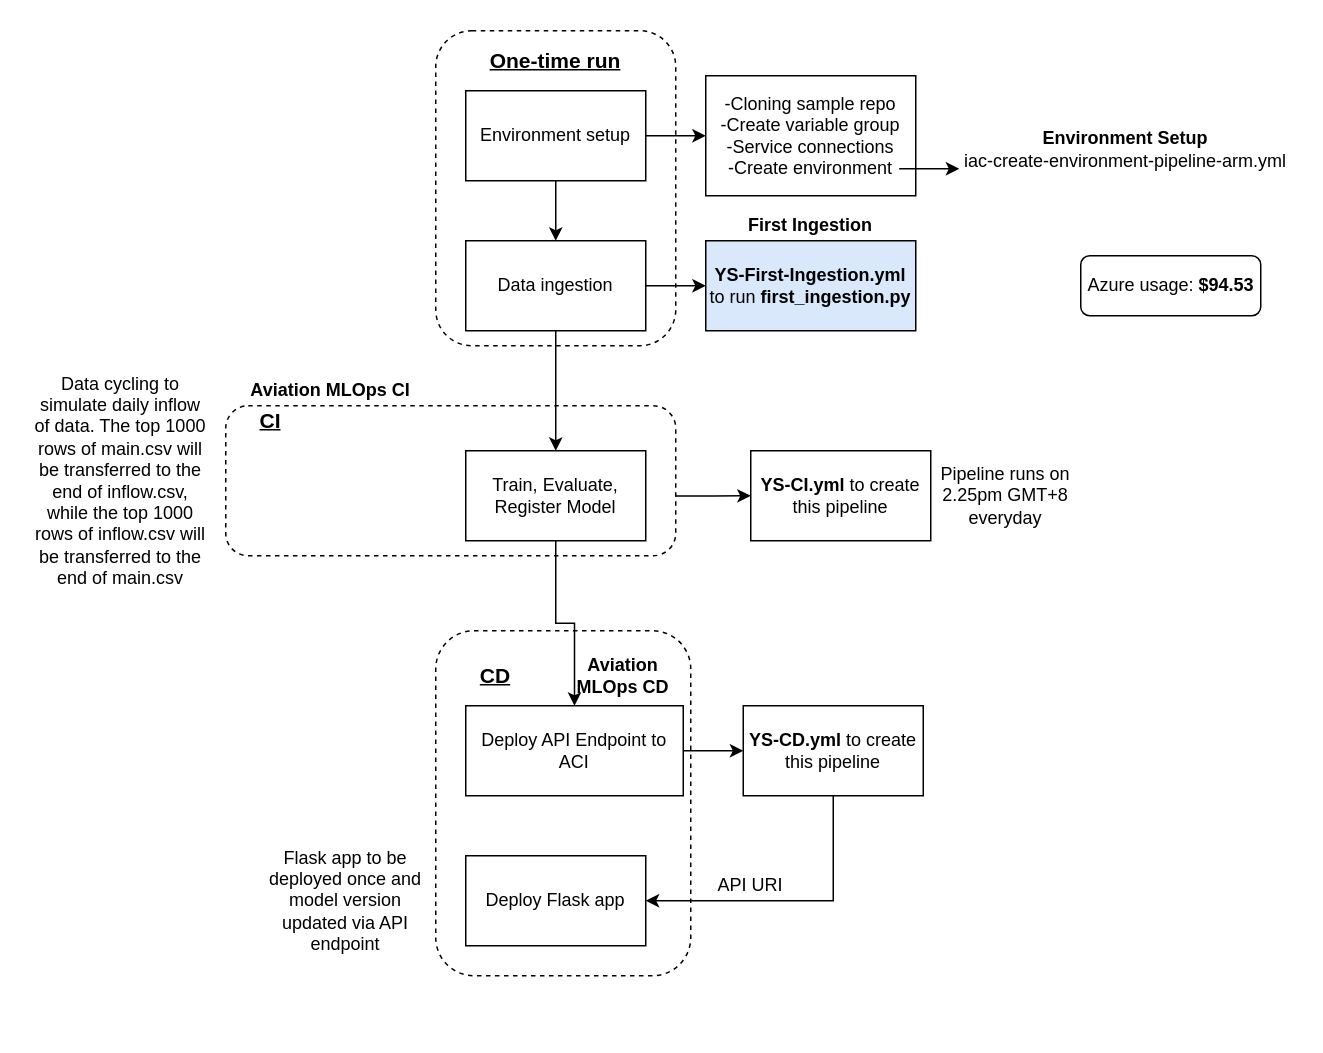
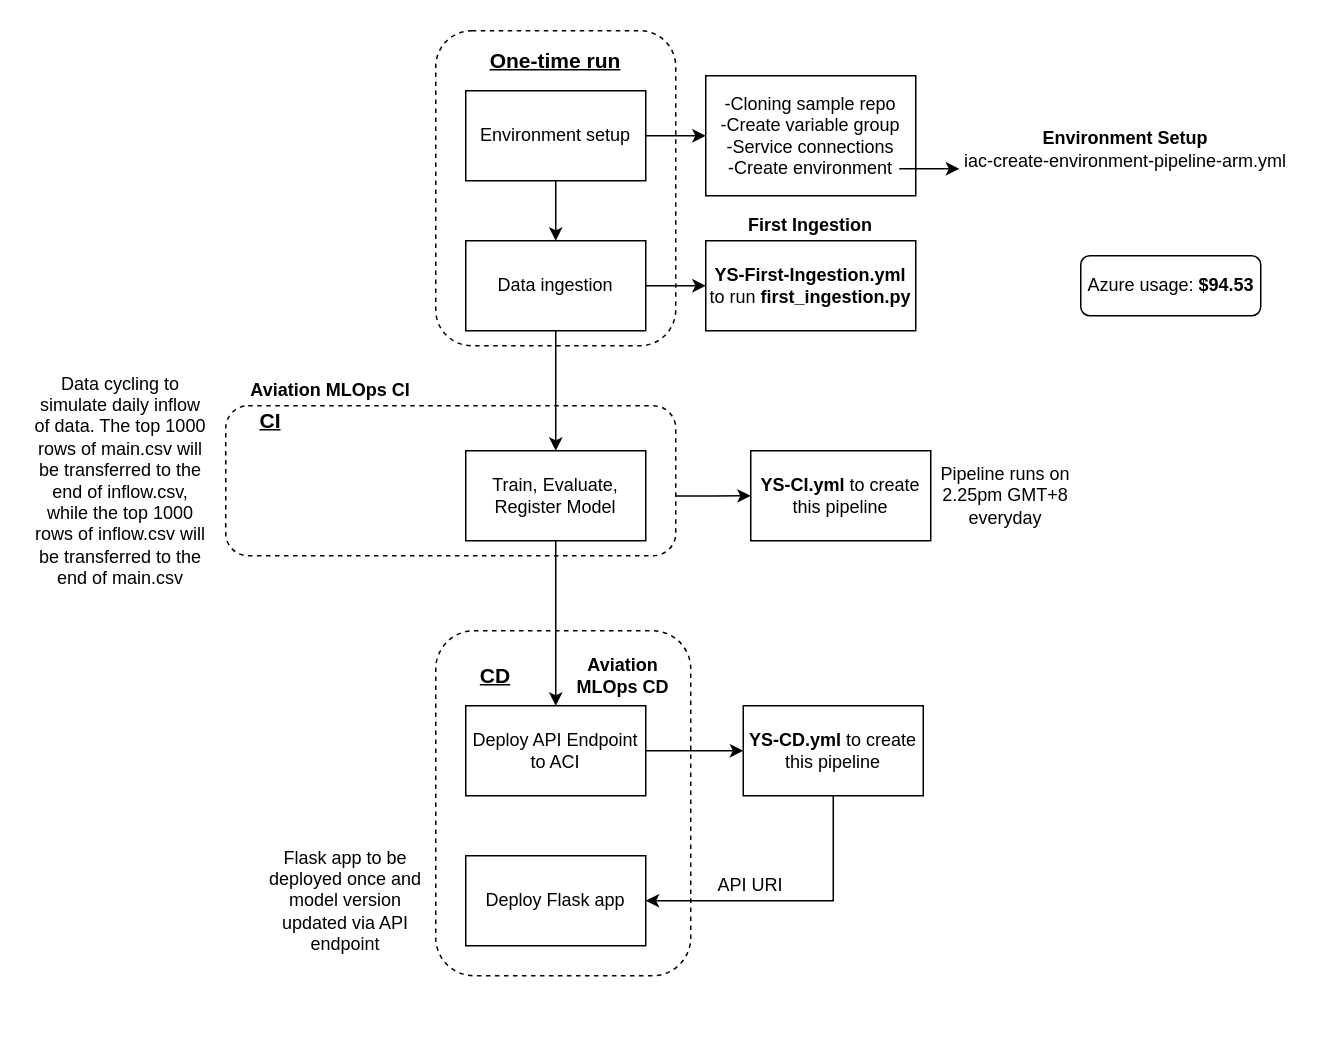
node "YS-First-Ingestion.yml to run first_ingestion.py": fillcolor #dae8fc -> #ffffff
node "Deploy API Endpoint to ACI": size 218x90 -> 180x90
